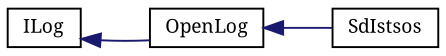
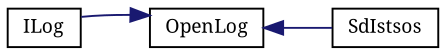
edge "OpenLog" -> "ILog": reversed
